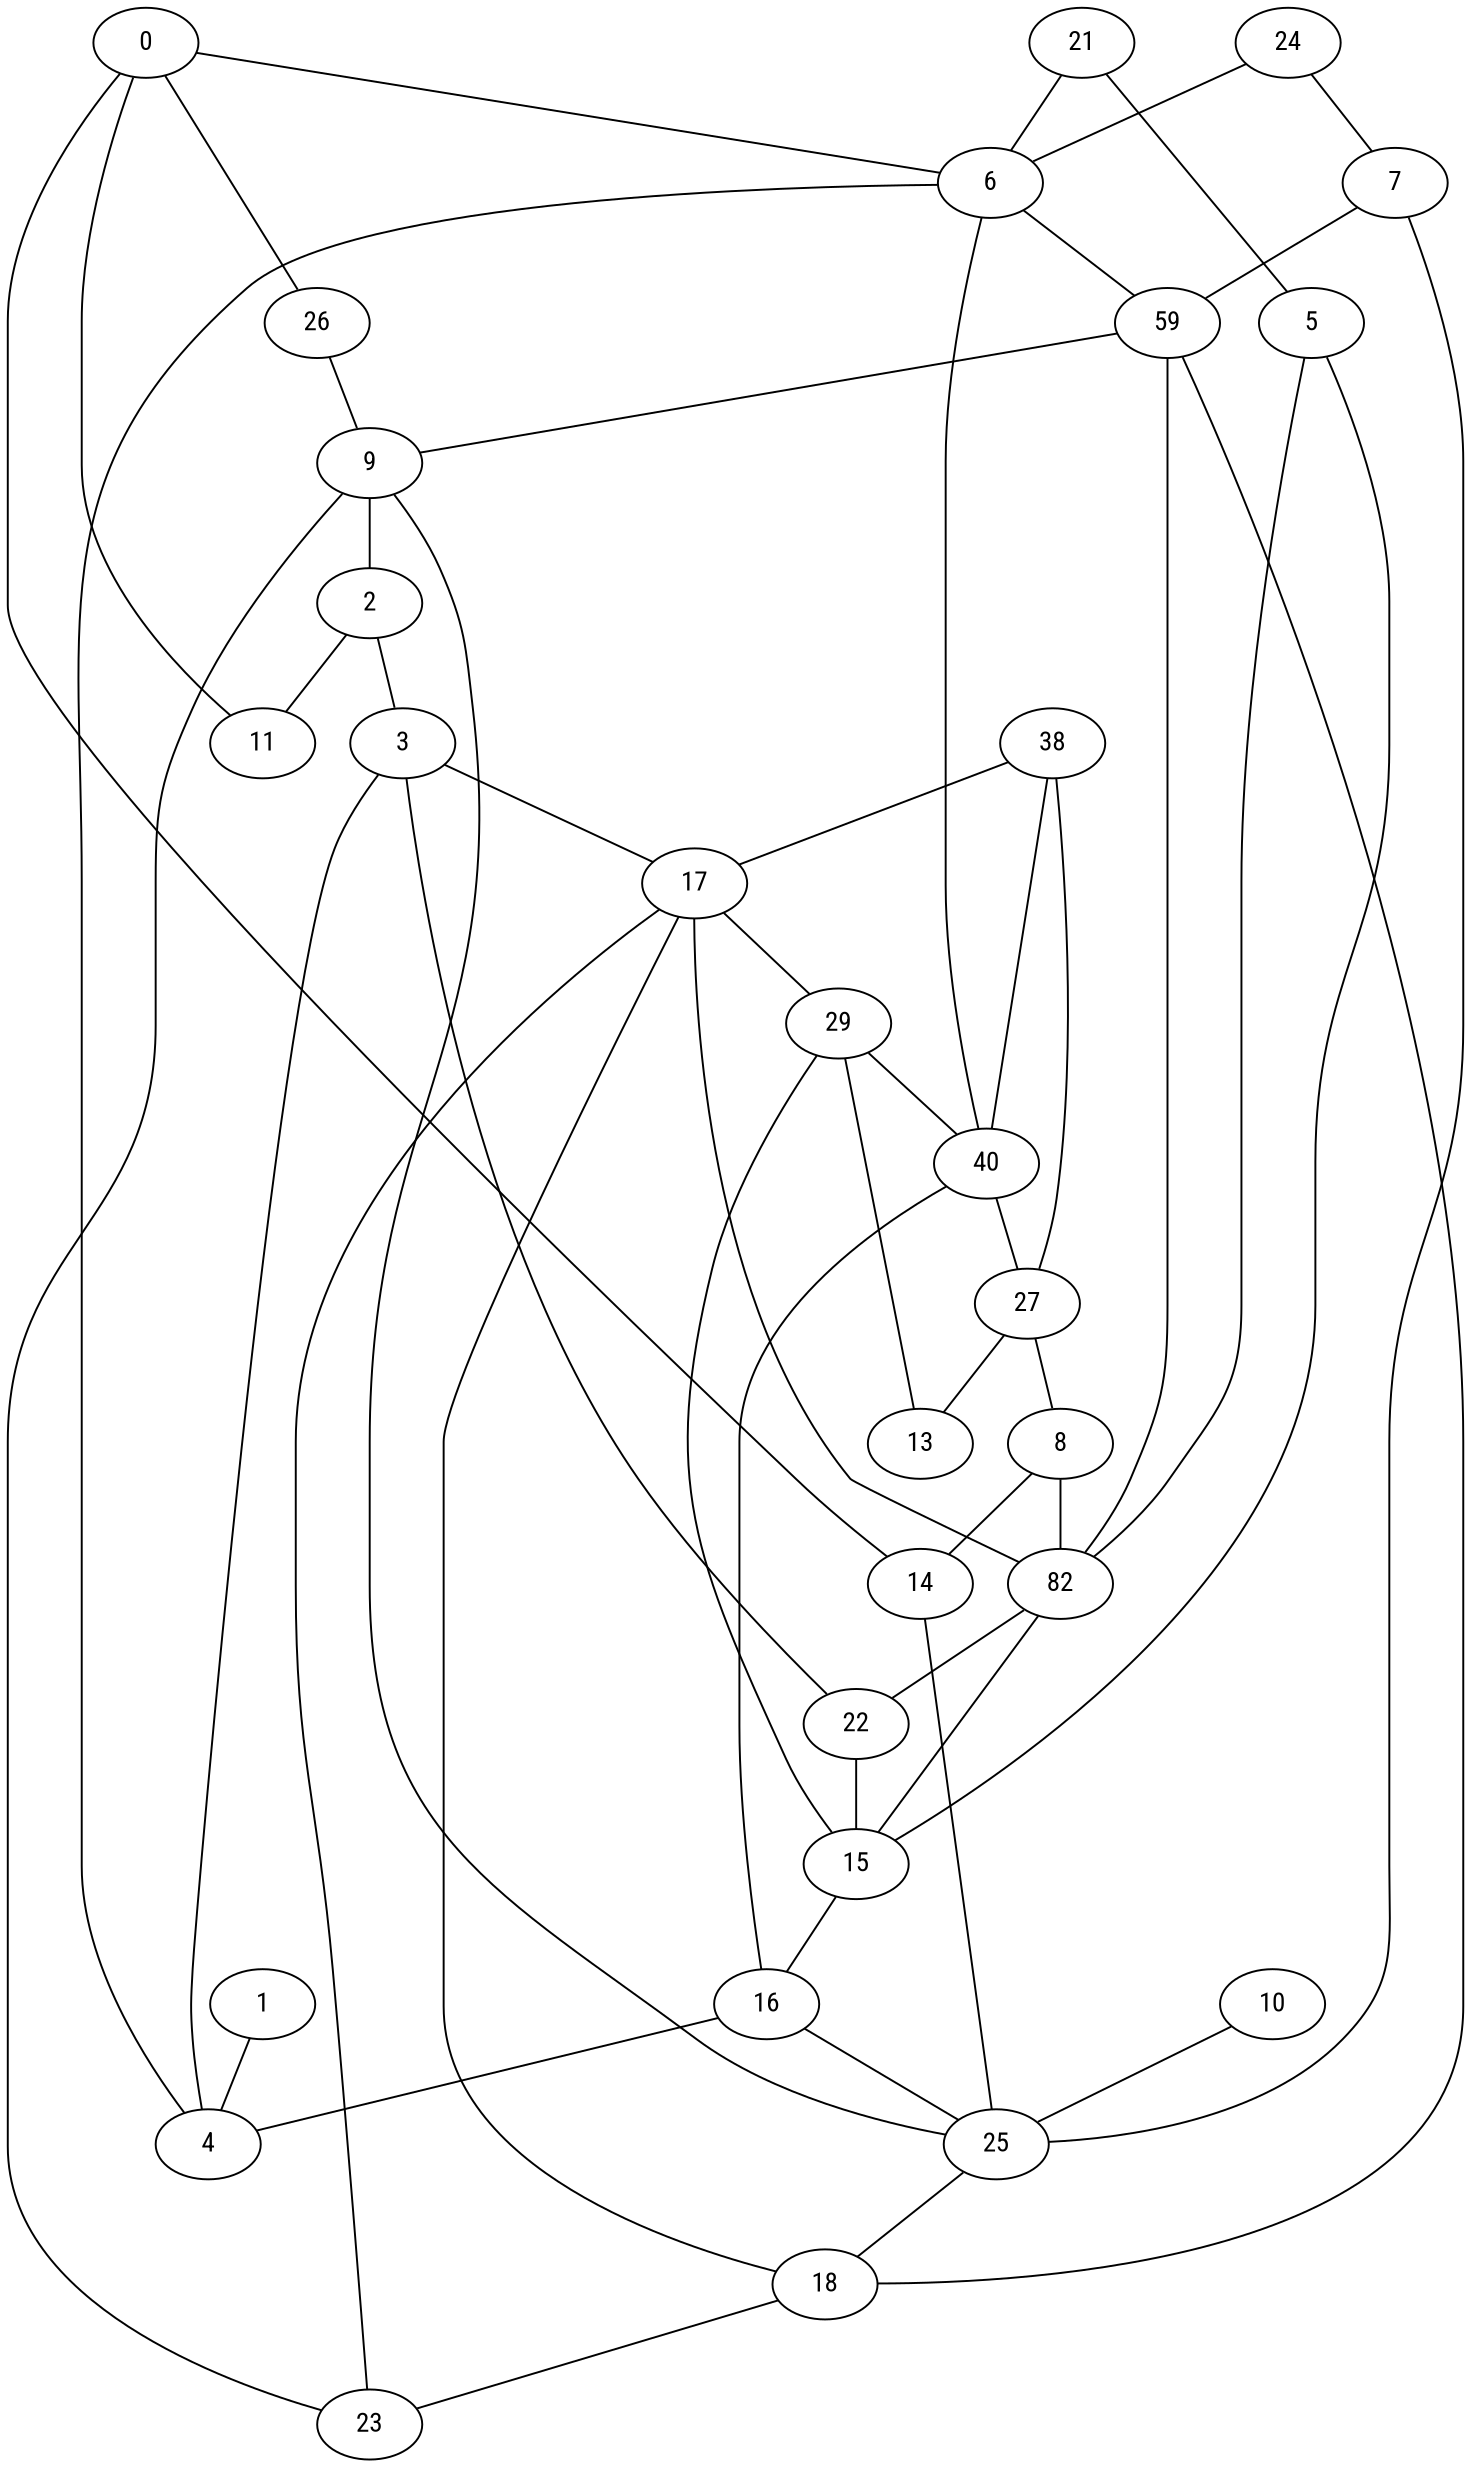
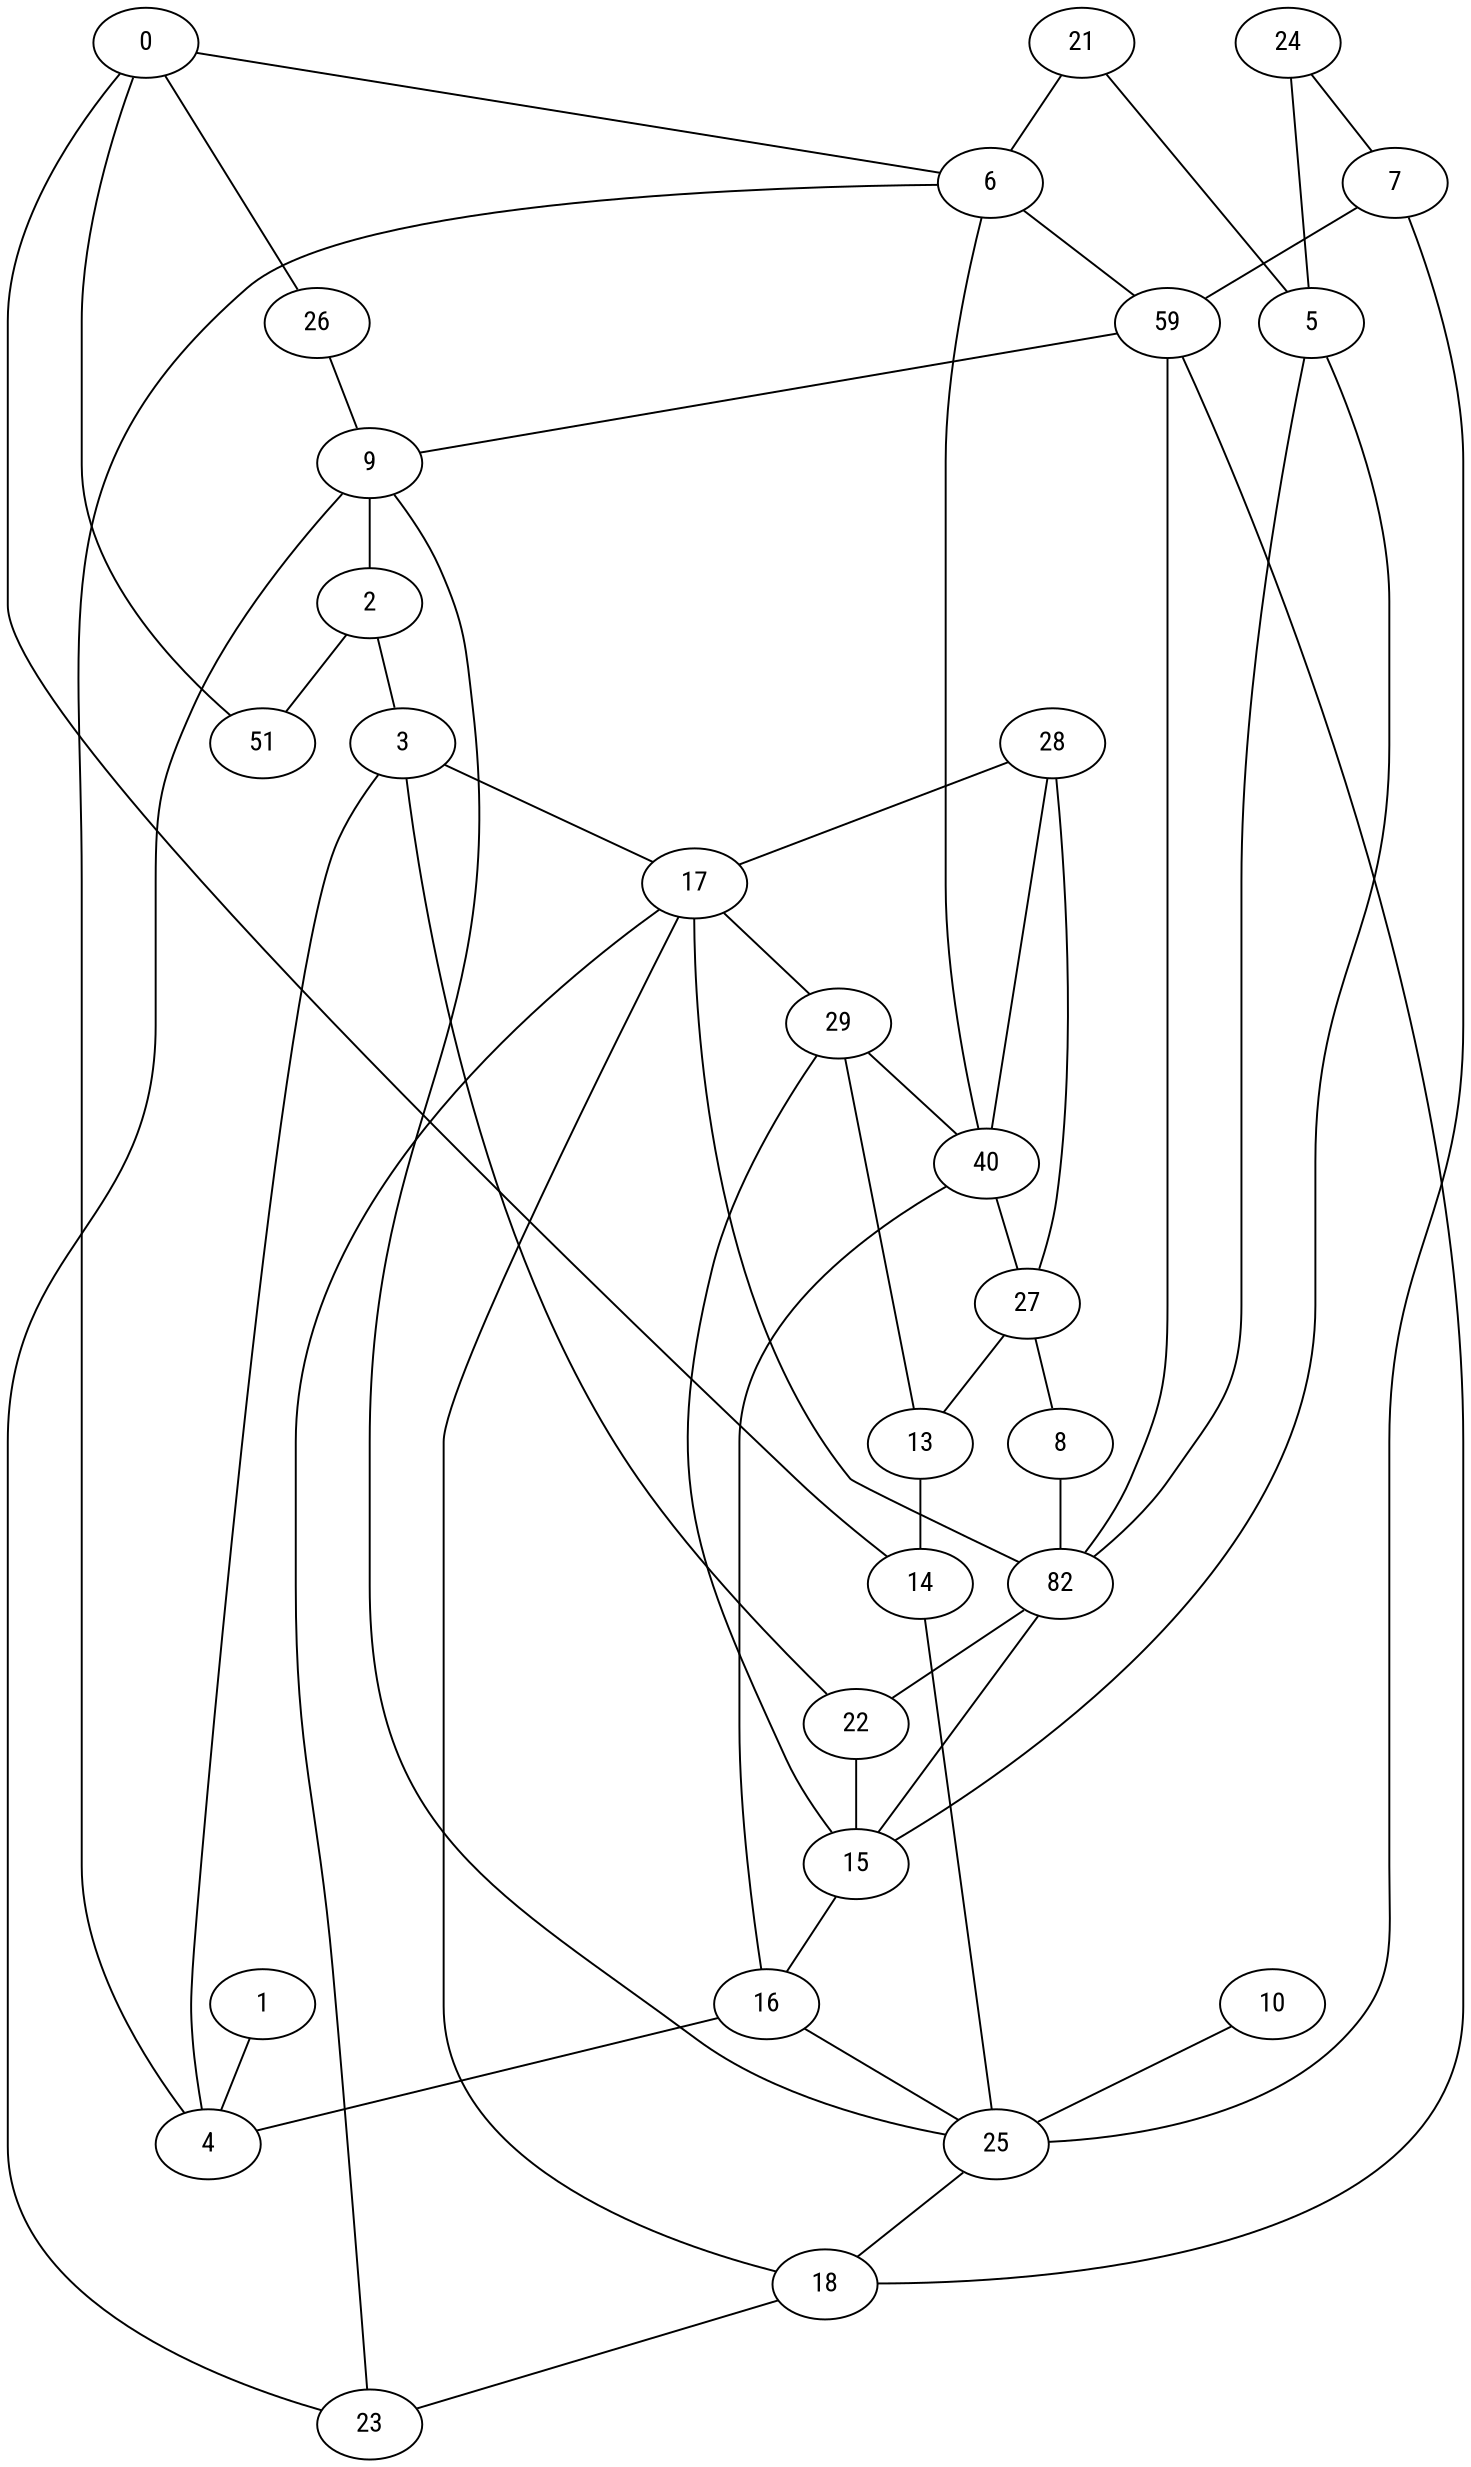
edge "24" -- "6": now "24" -- "5"
node "11": label "11" -> "51"
node "38": label "38" -> "28"
edge "8" -- "14": now "13" -- "14"
